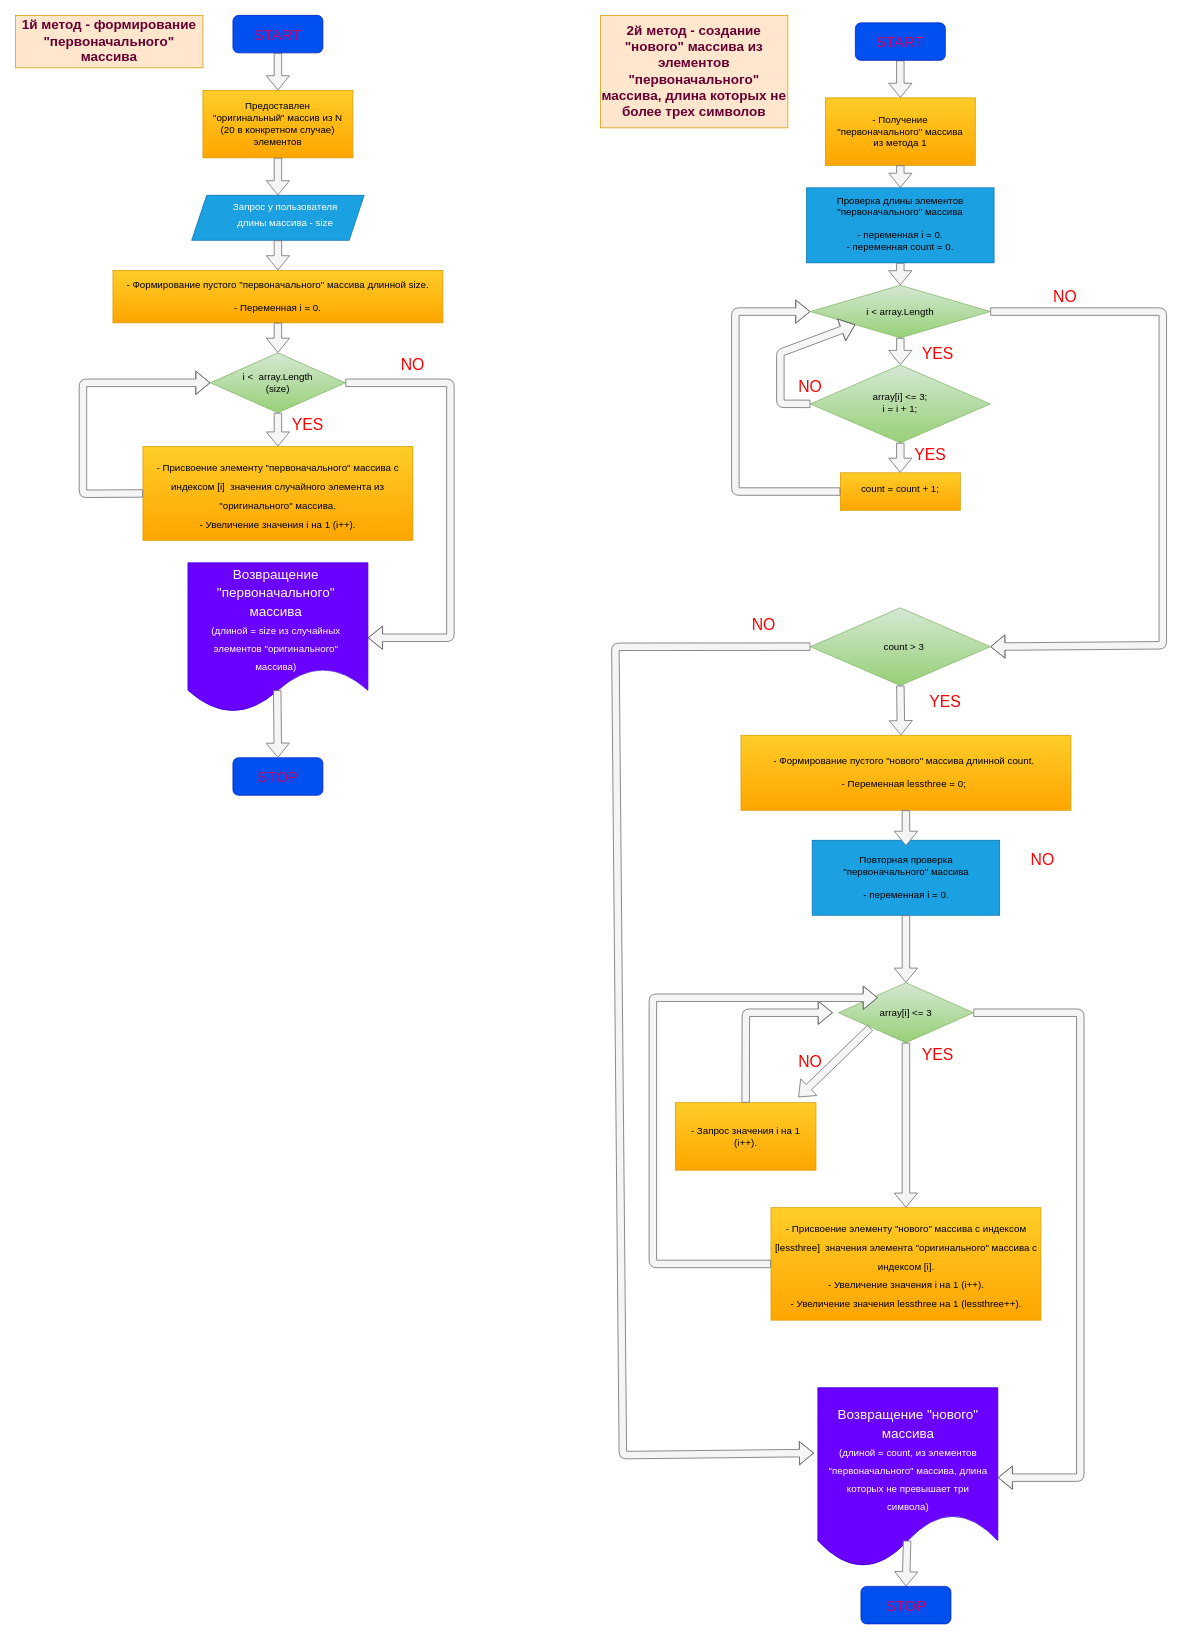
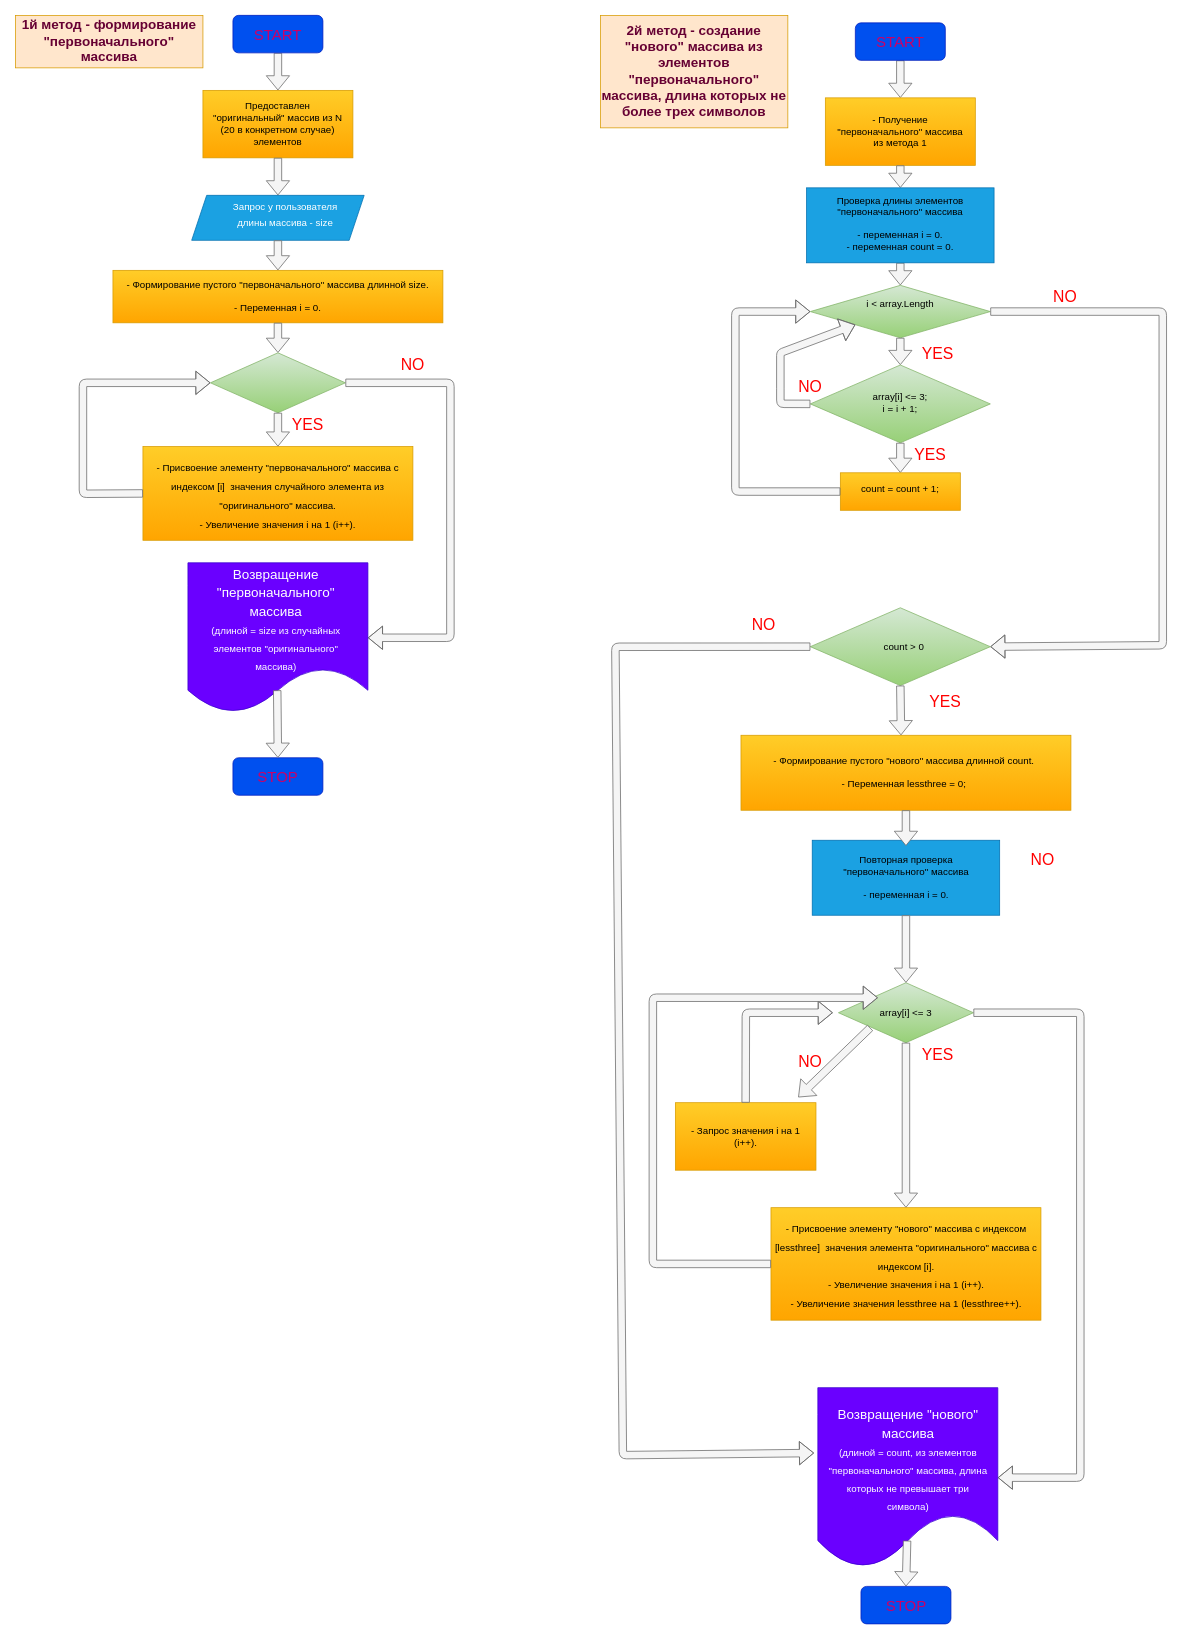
node "i < array.Length": moved (900, 312) -> (900, 304)
node "i < array.Length (size)": removed
node "count > 3": label "count > 3" -> "count > 0"
